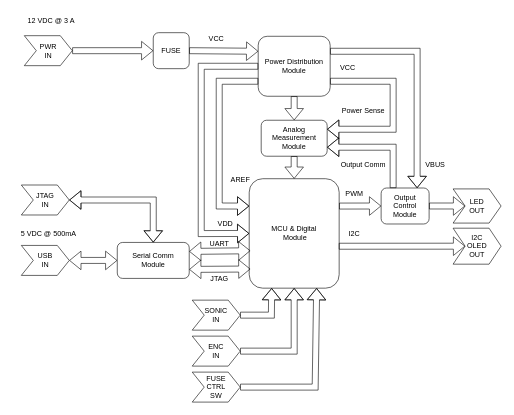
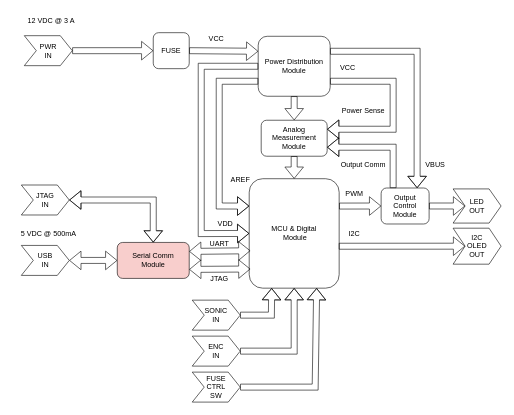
node "Serial Comm Module": fillcolor #ffffff -> #f8cecc
